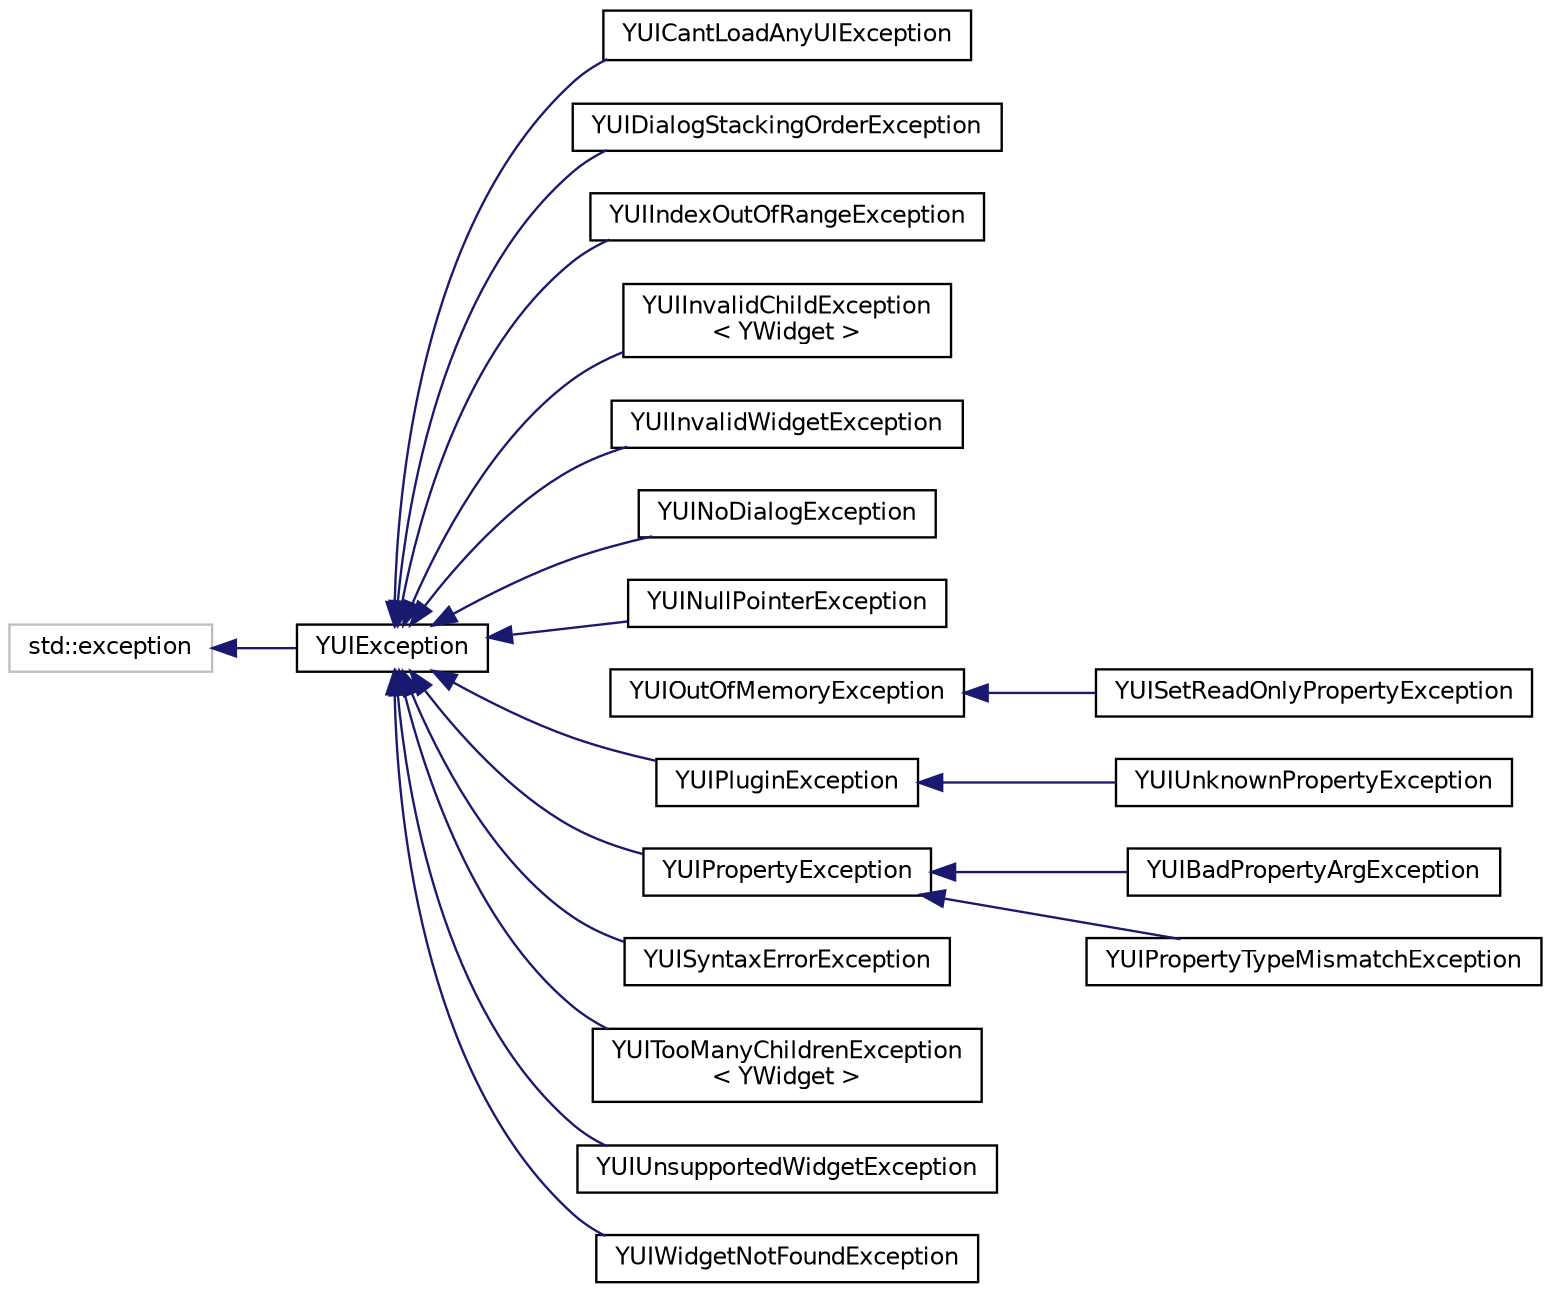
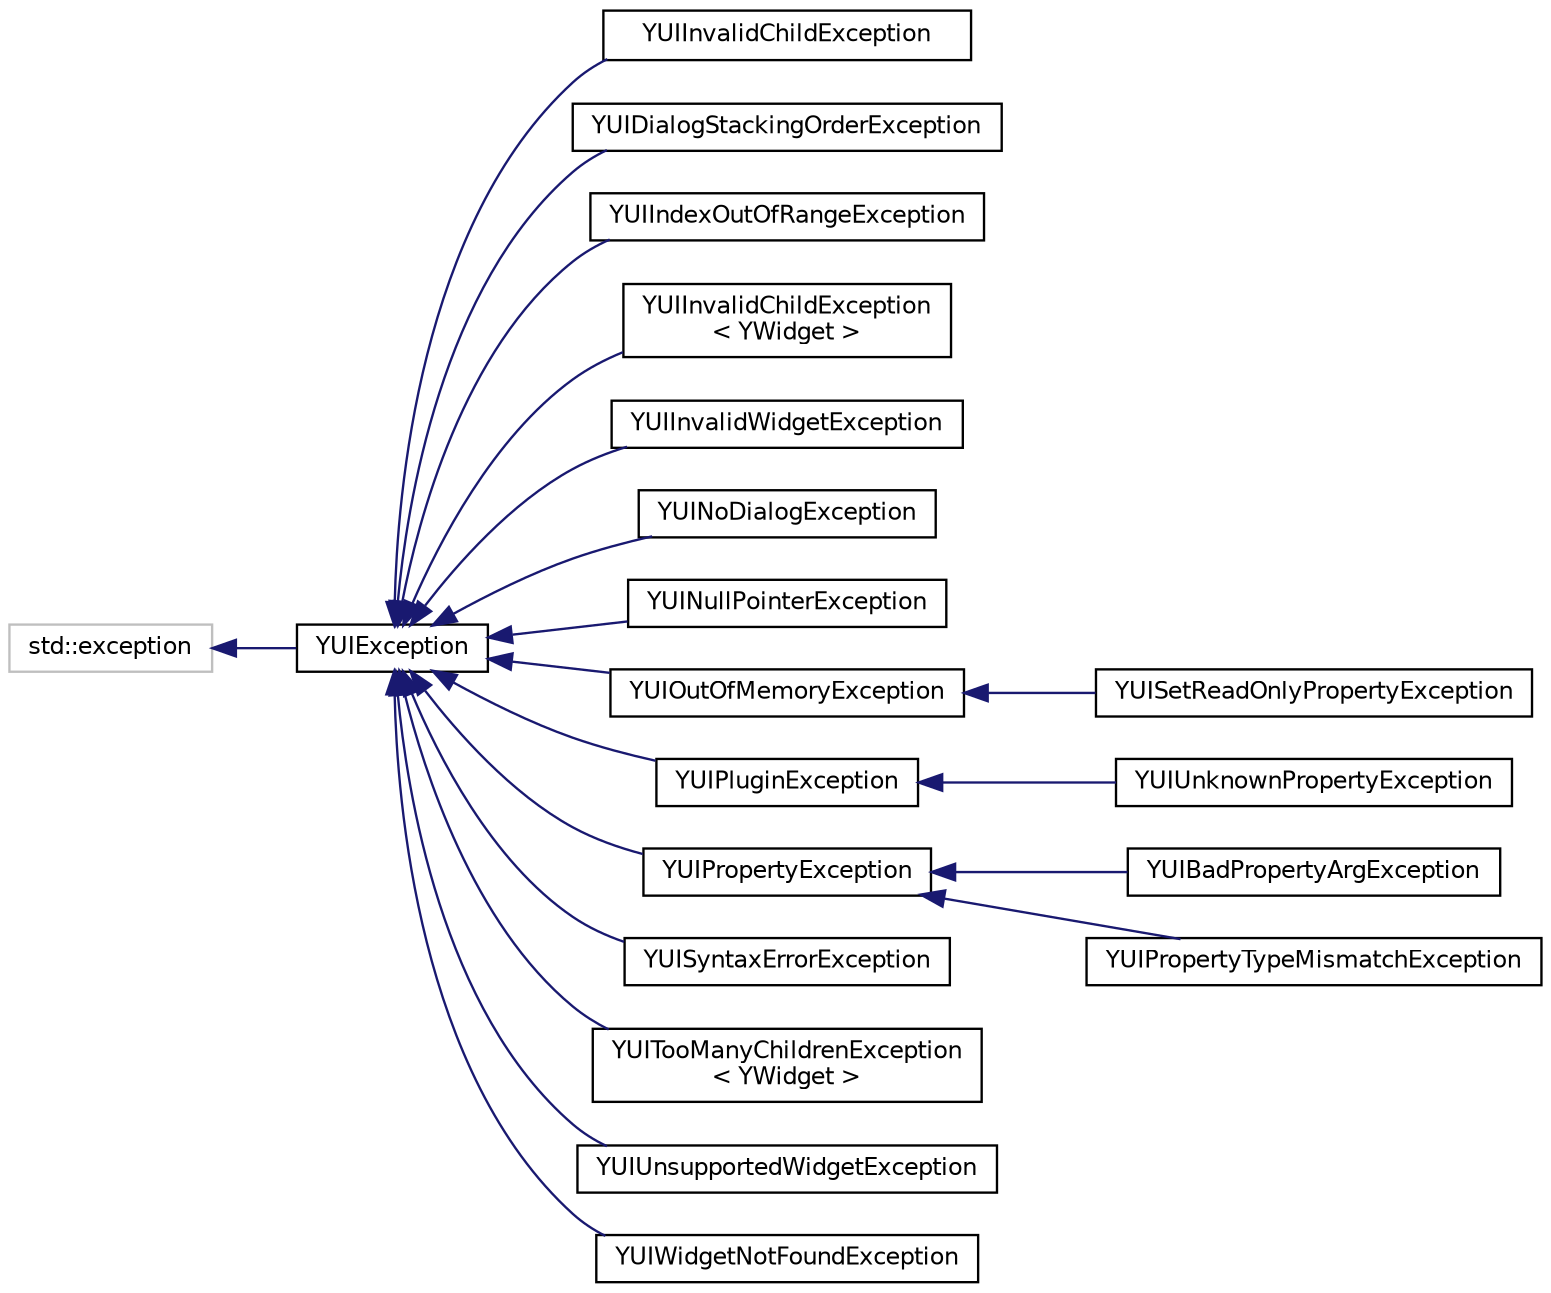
node "YUICantLoadAnyUIException": label "YUICantLoadAnyUIException" -> "YUIInvalidChildException"
edge "YUIOutOfMemoryException" -> "YUIException": added
